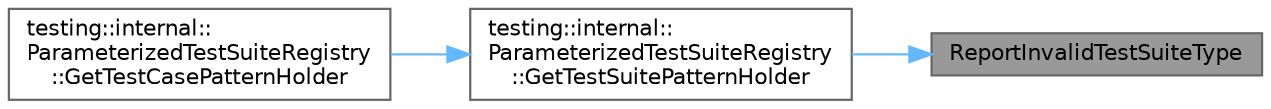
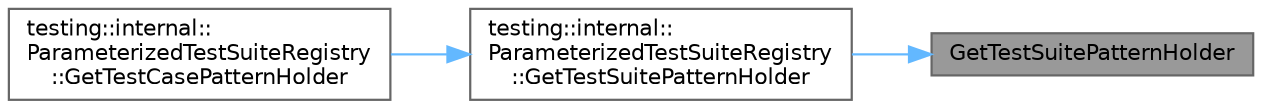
node "ReportInvalidTestSuiteType": label "ReportInvalidTestSuiteType" -> "GetTestSuitePatternHolder"
